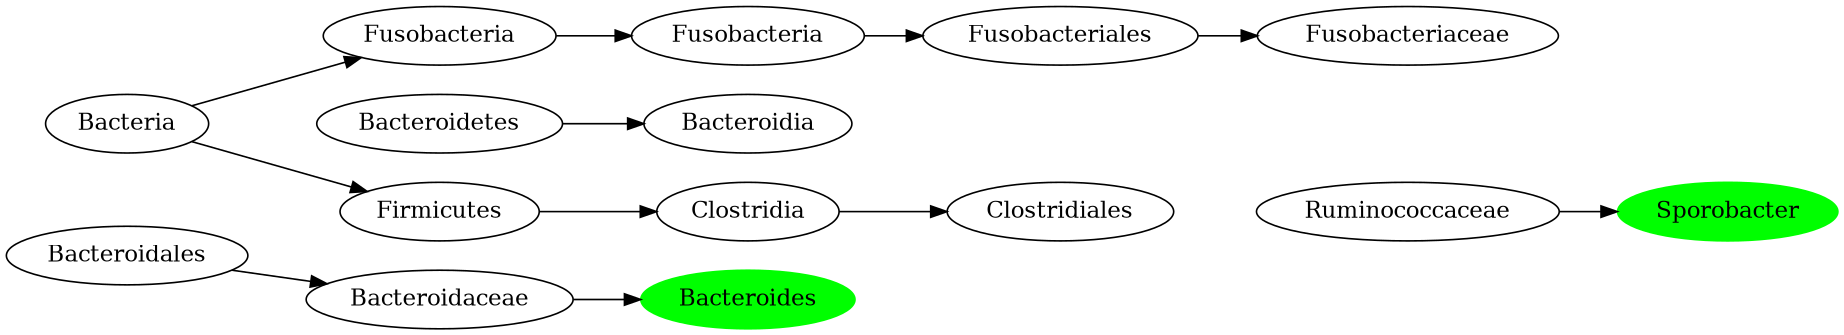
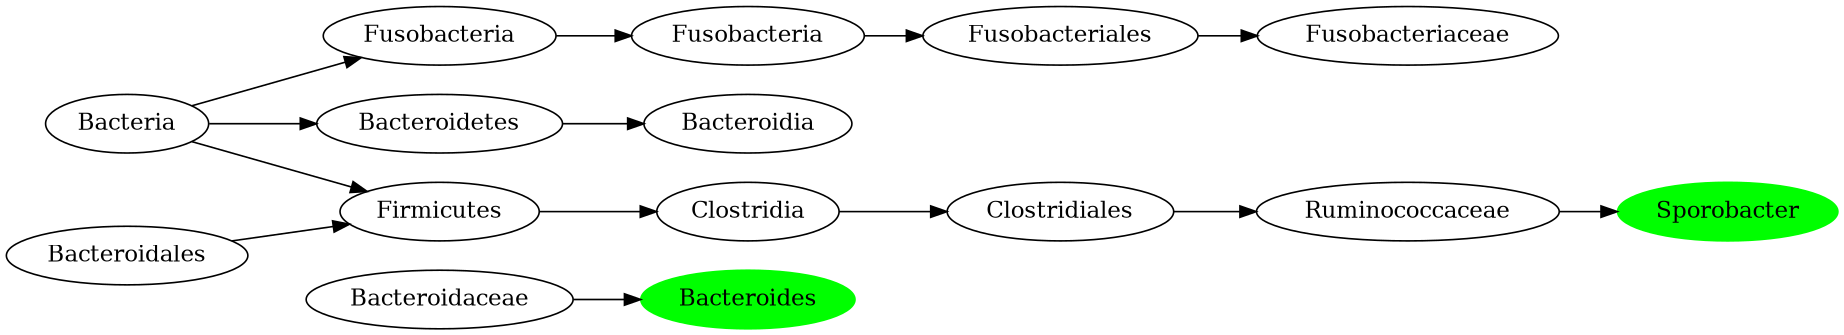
edge "Bacteria" -> "Bacteroidetes": added
edge "Clostridiales" -> "Ruminococcaceae": added
edge "Bacteroidales" -> "Bacteroidaceae": now "Bacteroidales" -> "Firmicutes"
